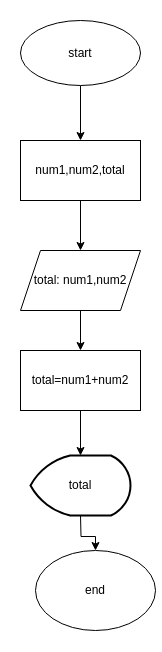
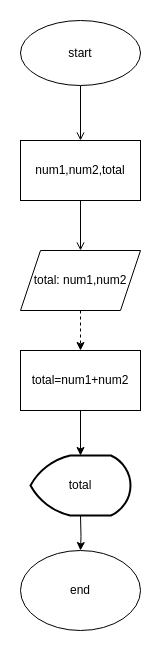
edge "start" -> "num1,num2,total": arrowhead classic -> open
edge "num1,num2,total" -> "total: num1,num2": arrowhead classic -> open
edge "total: num1,num2" -> "total=num1+num2": style solid -> dashed
node "end": moved (96, 591) -> (81, 591)
